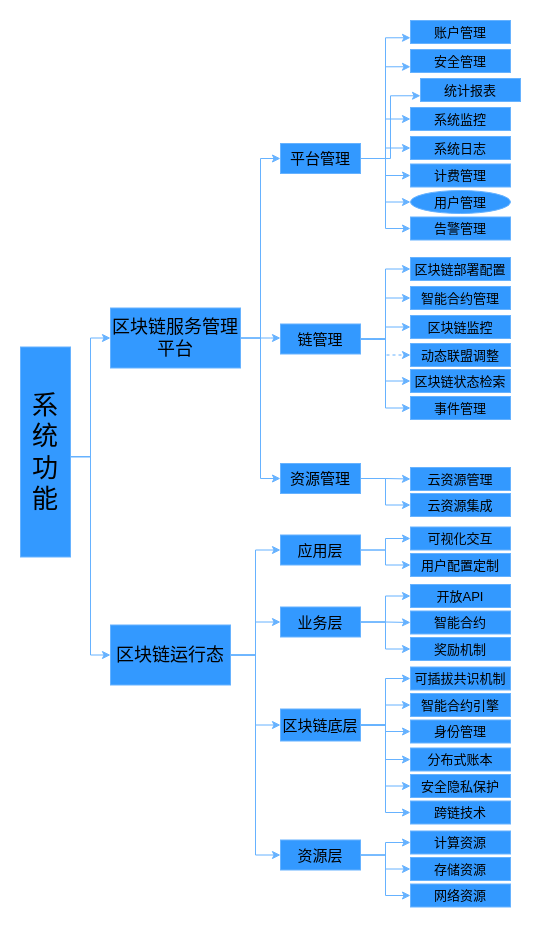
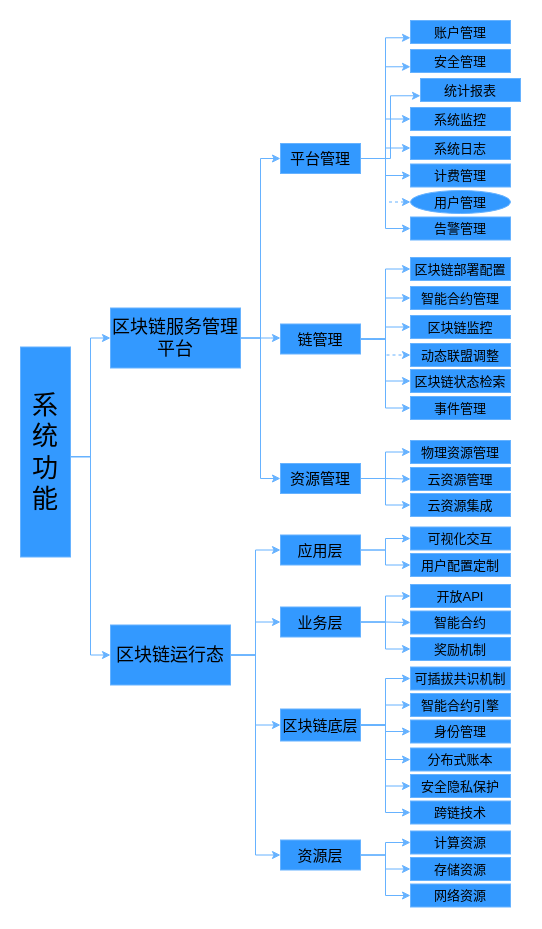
edge "平台管理" -> "用户管理": style solid -> dashed
node "物理资源管理": added
edge "资源管理" -> "物理资源管理": added
